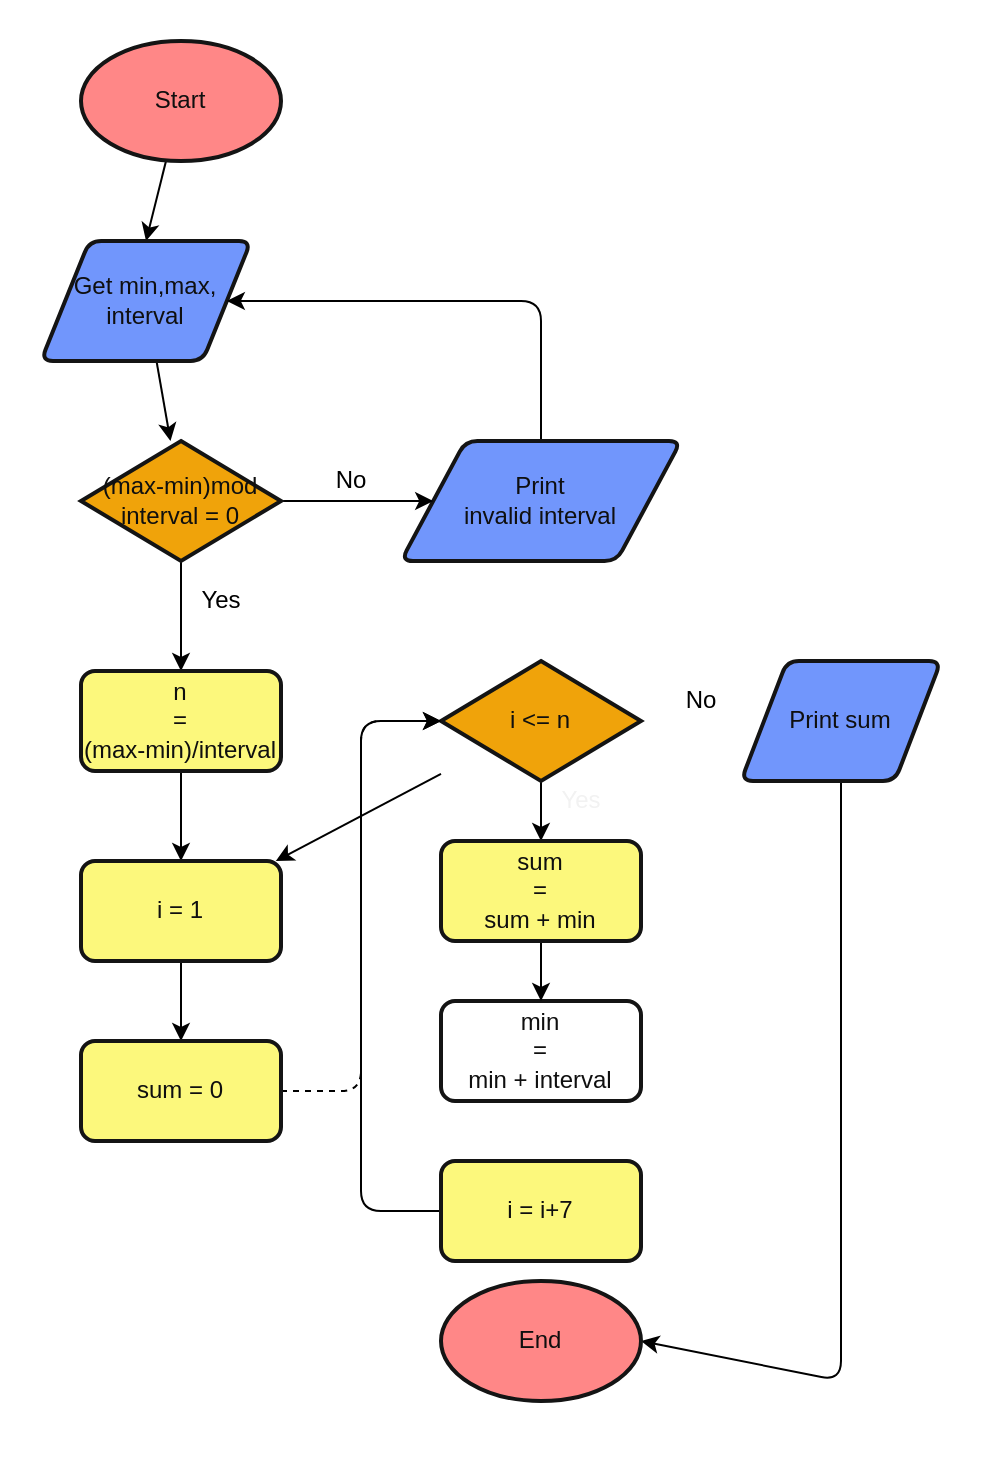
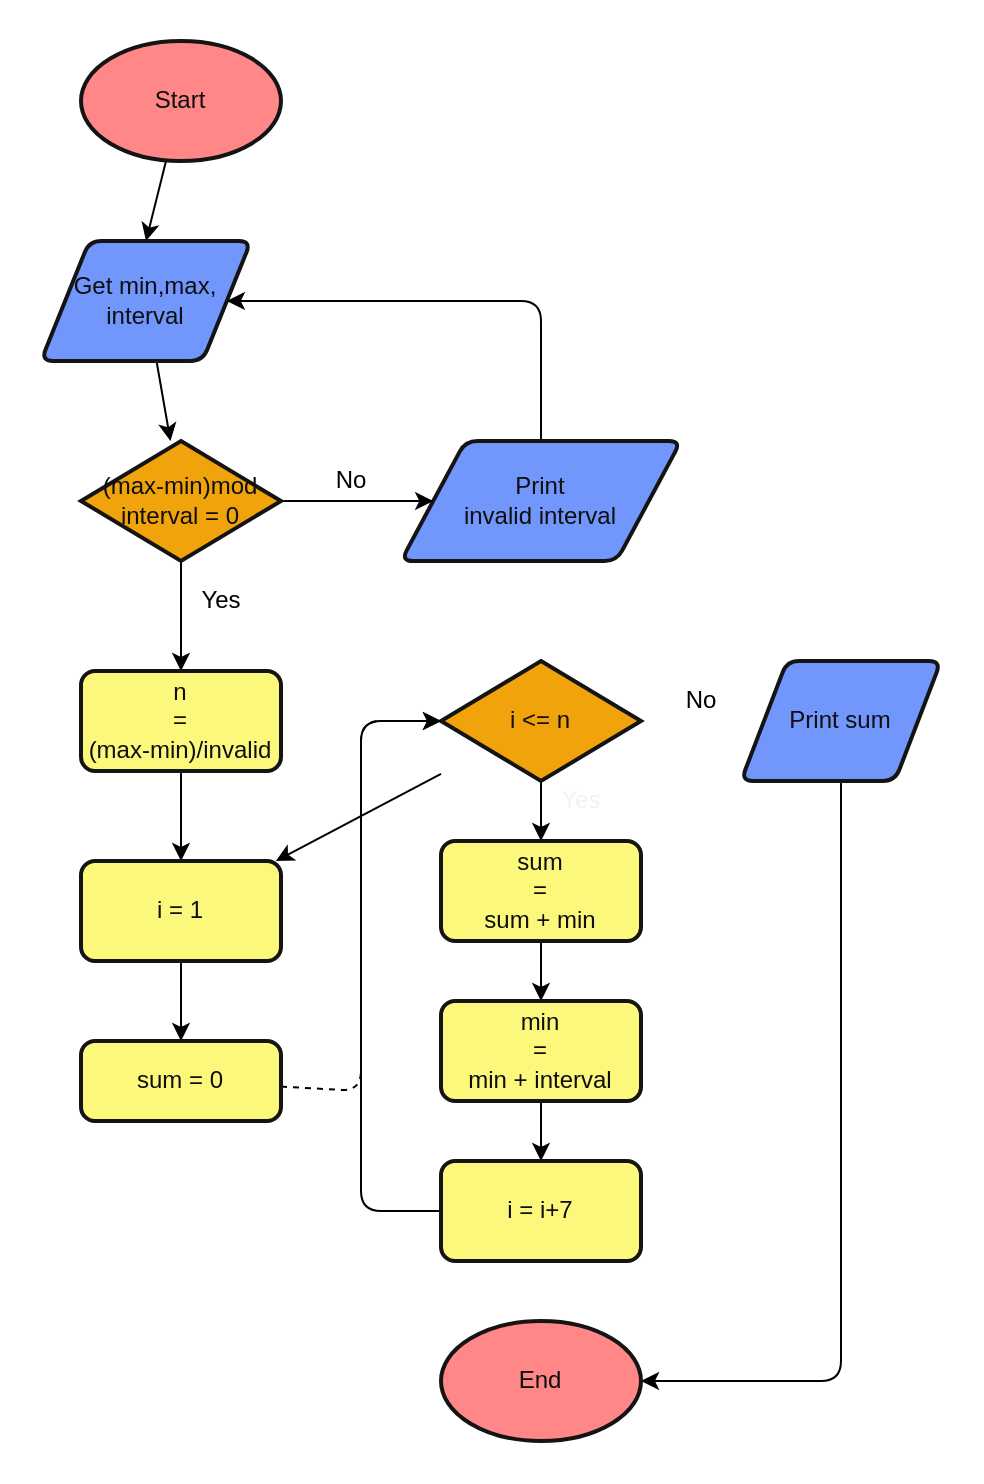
node "n = (max-min)/interval": label "n = (max-min)/interval" -> "n = (max-min)/invalid"
node "min = min + interval": fillcolor #ffffff -> #fcf87c
node "sum = 0": size 200x100 -> 200x80
edge "min = min + interval" -> "i = i+7": added
node "End": moved (541, 1341) -> (541, 1381)
